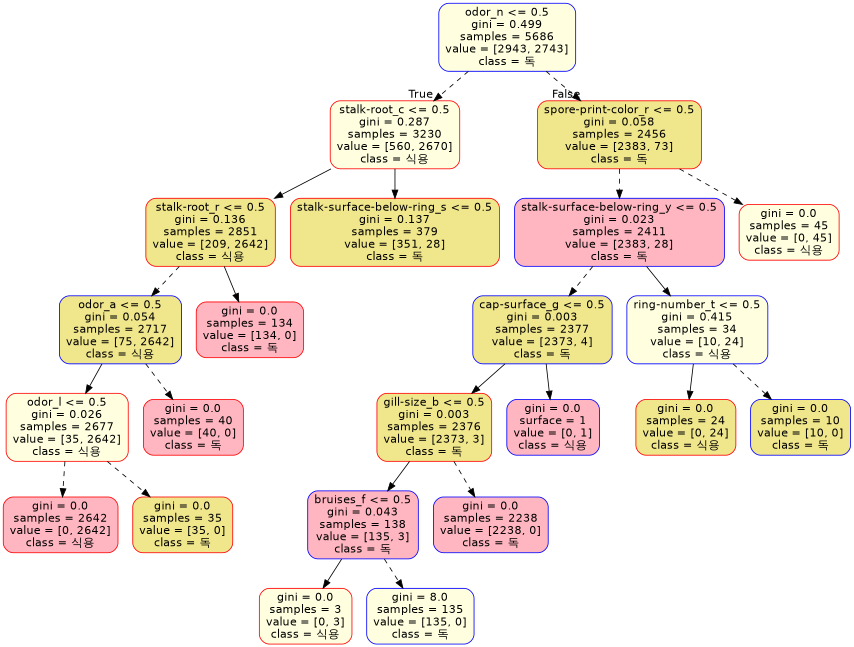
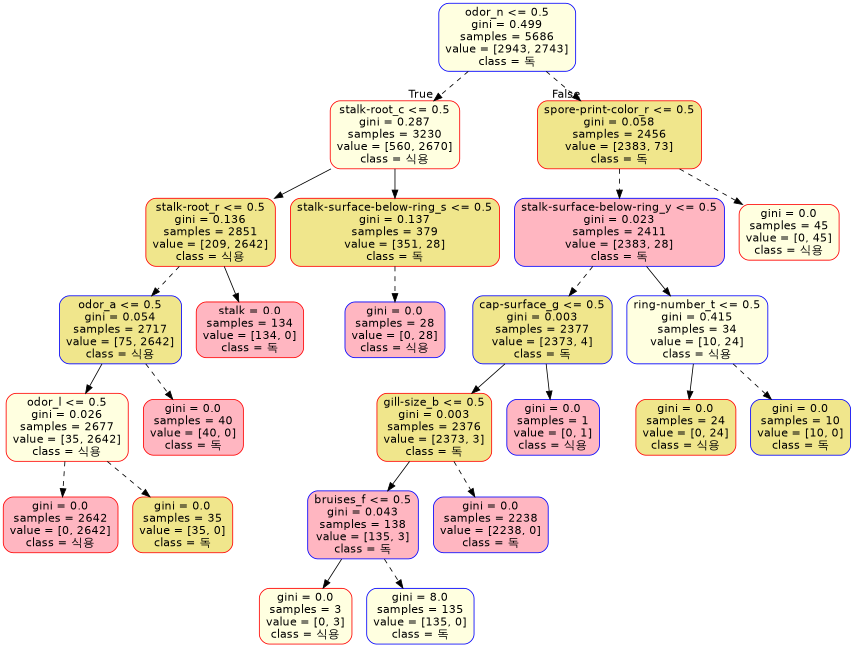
node "gini = 0.0 samples = 134 value = [134, 0] class = 독": label "gini = 0.0 samples = 134 value = [134, 0] class = 독" -> "stalk = 0.0 samples = 134 value = [134, 0] class = 독"
node "gini = 0.0 samples = 28 value = [0, 28] class = 식용": added
node "gini = 0.0 surface = 1 value = [0, 1] class = 식용": label "gini = 0.0 surface = 1 value = [0, 1] class = 식용" -> "gini = 0.0 samples = 1 value = [0, 1] class = 식용"
